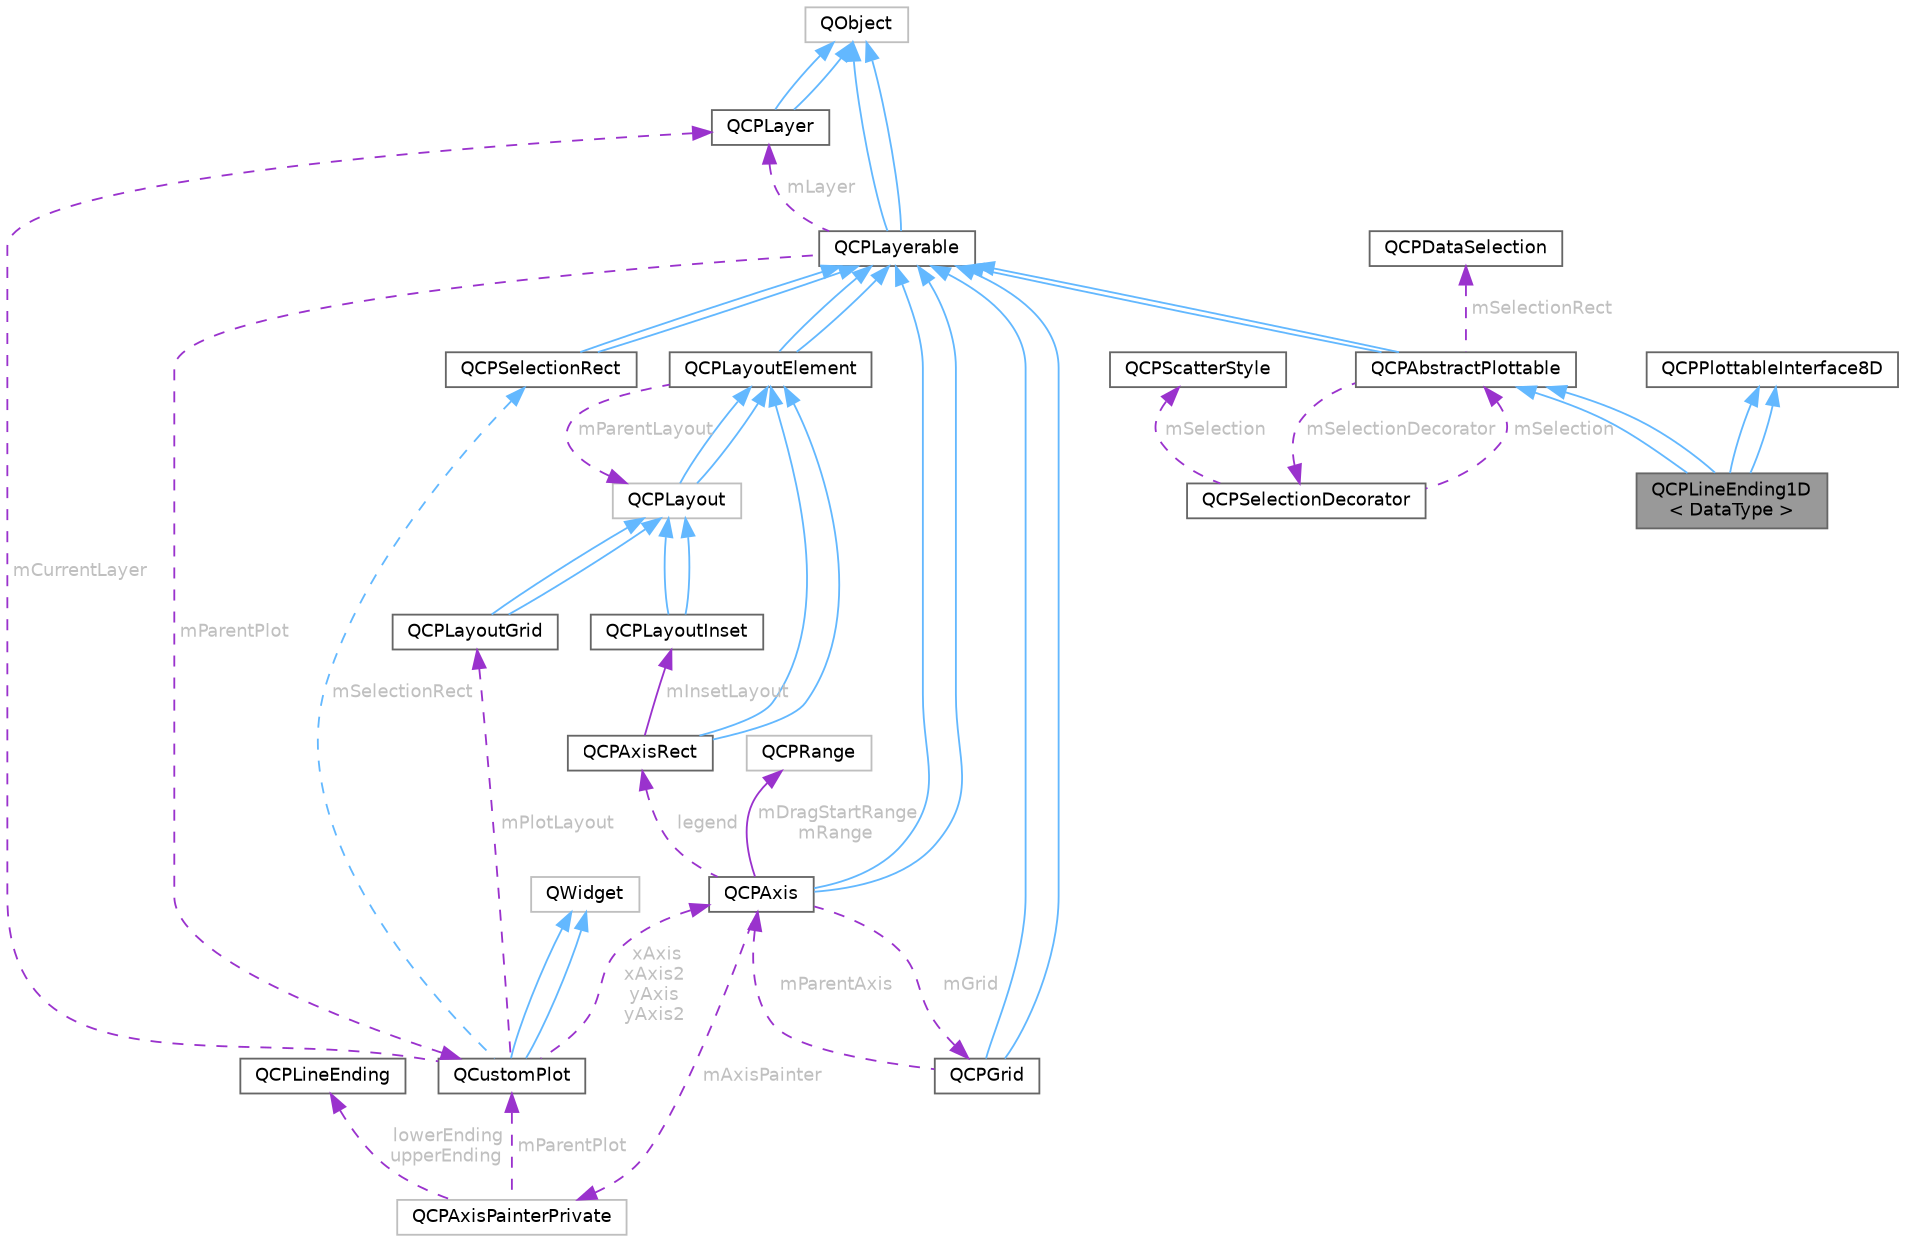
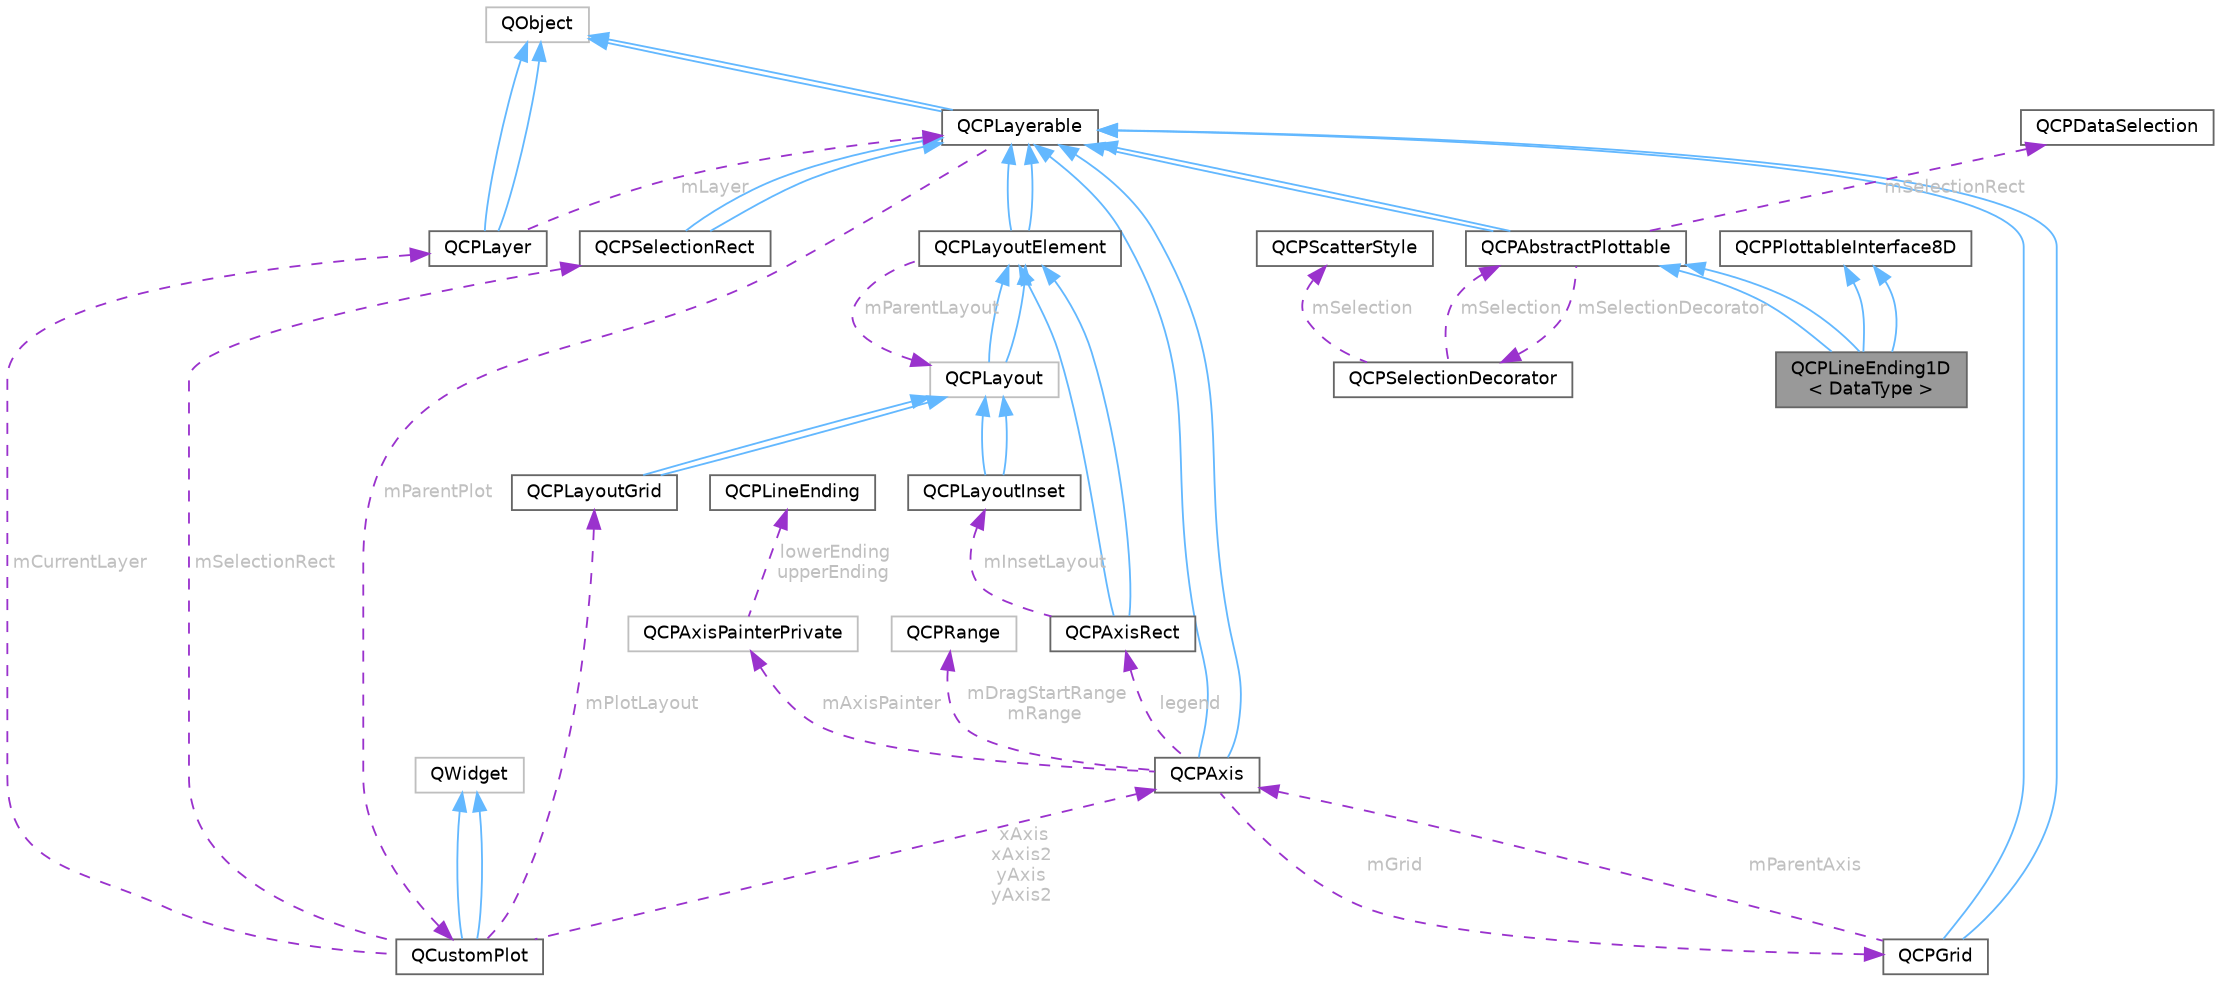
edge "QCPLayerable" -> "QCPLayer": reversed
edge "QCPAxisRect" -> "QCPLayoutInset": style solid -> dashed
edge "QCustomPlot" -> "QCPSelectionRect": color steelblue1 -> darkorchid3
edge "QCPAxis" -> "QCPRange": style solid -> dashed
edge "QCPAxisPainterPrivate" -> "QCustomPlot": removed, label "mParentPlot"
